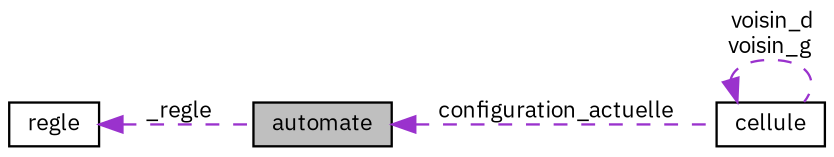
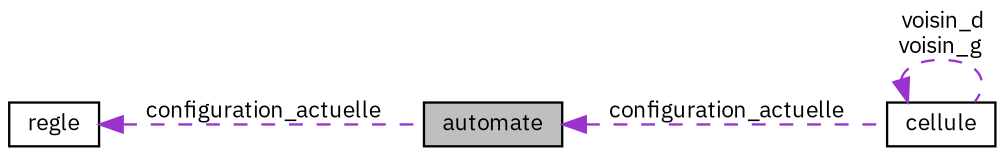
edge "automate" -> "regle": label " _regle" -> " configuration_actuelle"
